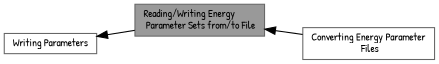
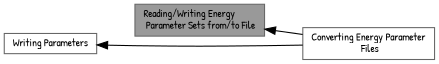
edge "Reading/Writing Energy Parameter Sets from/to File" -> "Writing Parameters": now "Converting Energy Parameter Files" -> "Writing Parameters"
